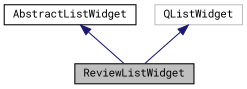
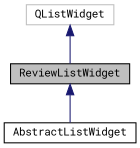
edge "ReviewListWidget" -> "AbstractListWidget": reversed
